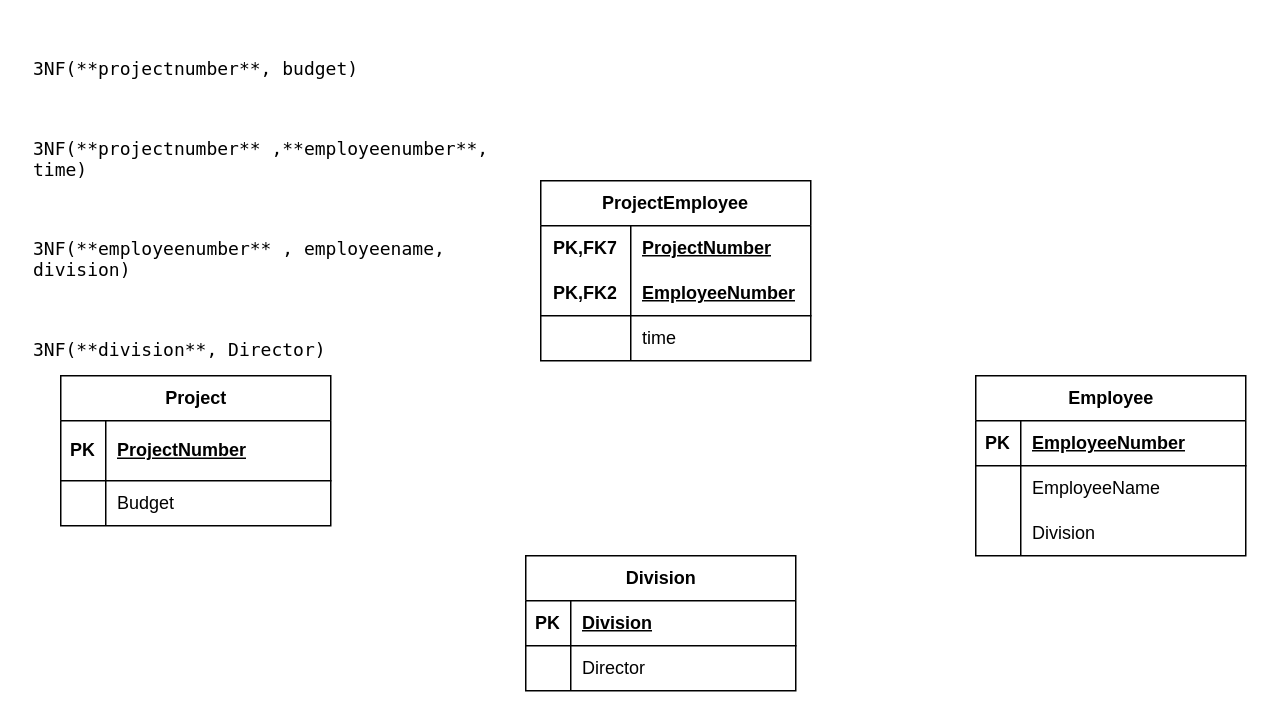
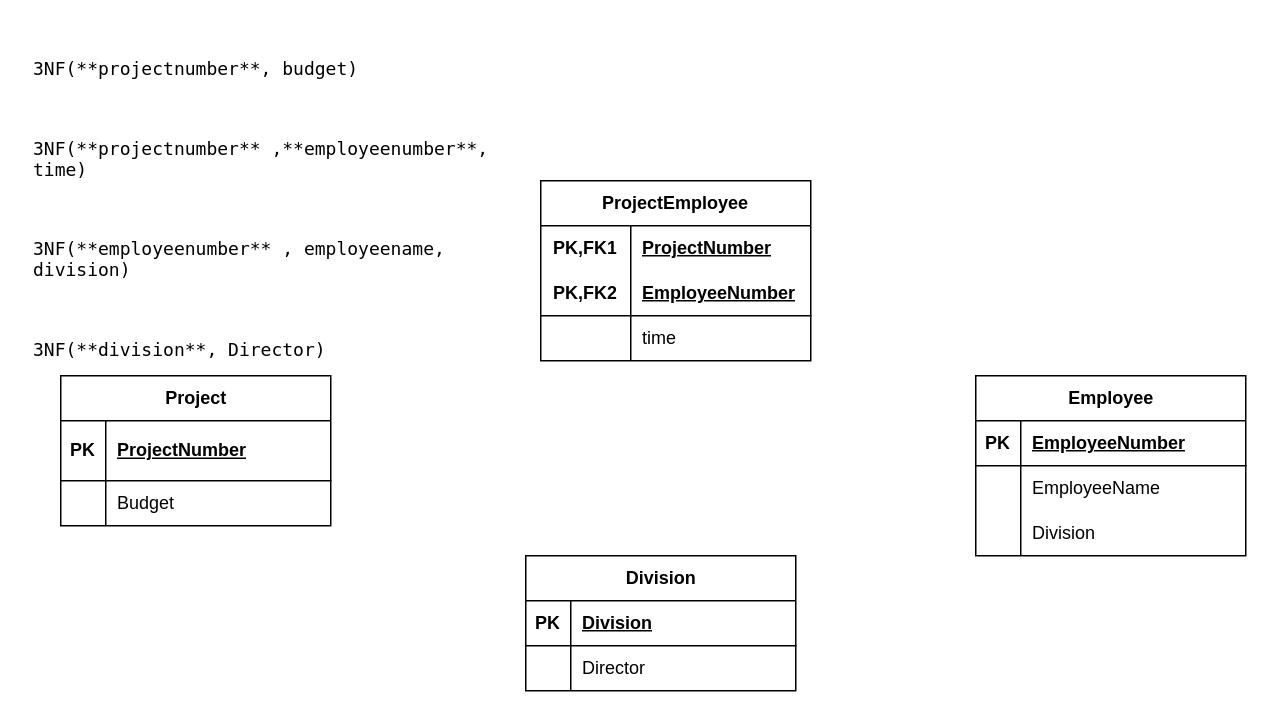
node "PK,FK7": label "PK,FK7" -> "PK,FK1"
